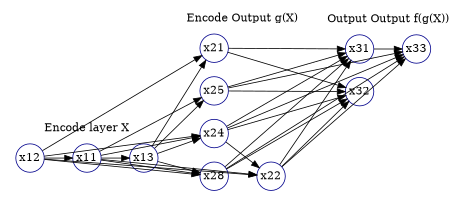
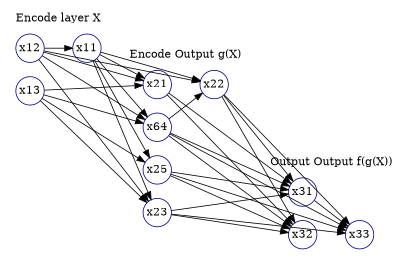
node "x24": label "x24" -> "x64"
edge "x11" -> "x13": now "x11" -> "x21"
node "x28": label "x28" -> "x23"
